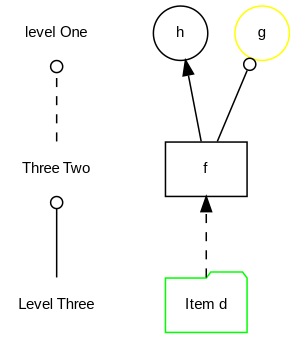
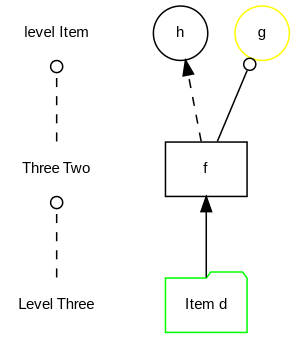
node "level One": label "level One" -> "level Item"
edge "f" -> "h": style solid -> dashed
edge "Level Three" -> "Three Two": style solid -> dashed
edge "Item d" -> "f": style dashed -> solid
